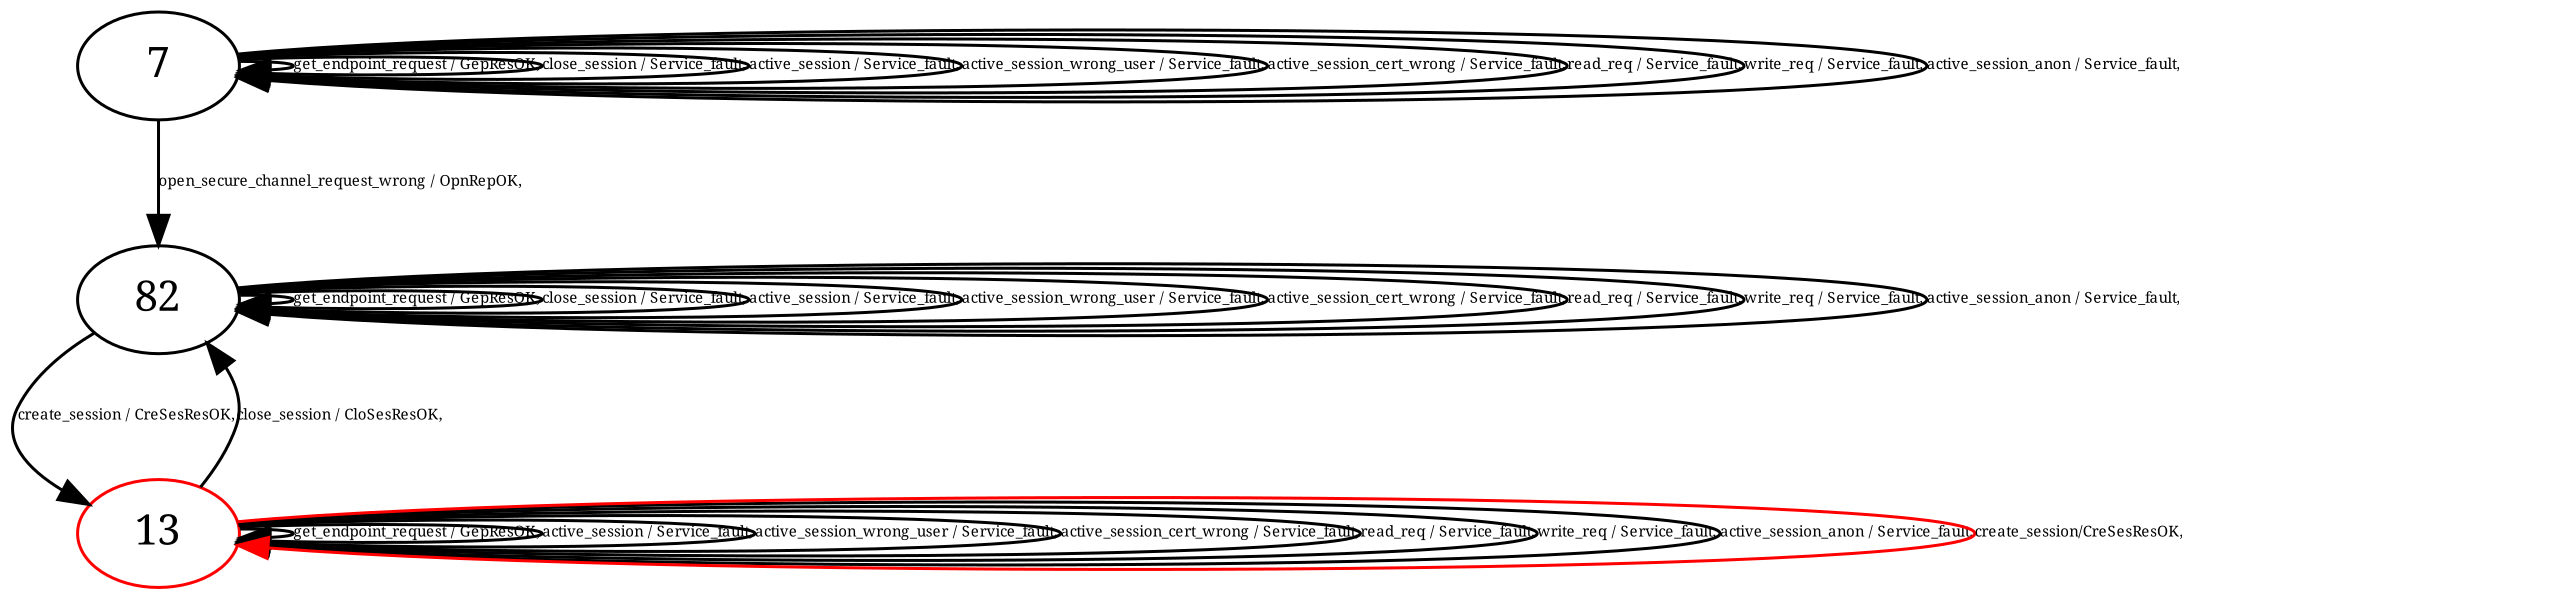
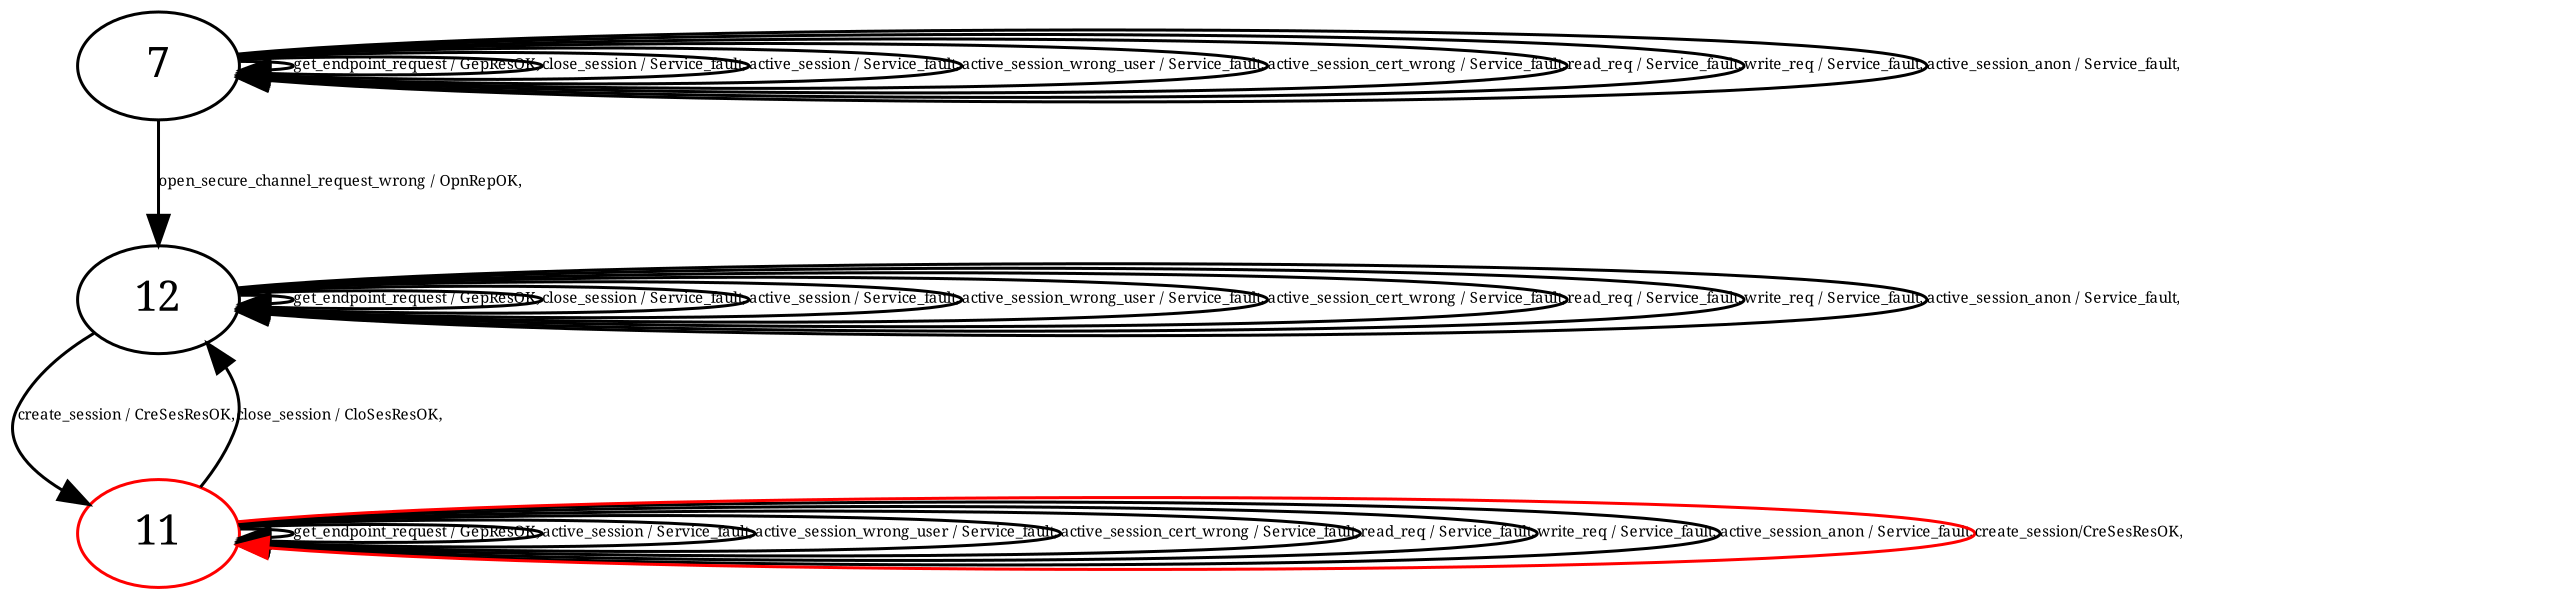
node "82": label "82" -> "12"
node "13": label "13" -> "11"
